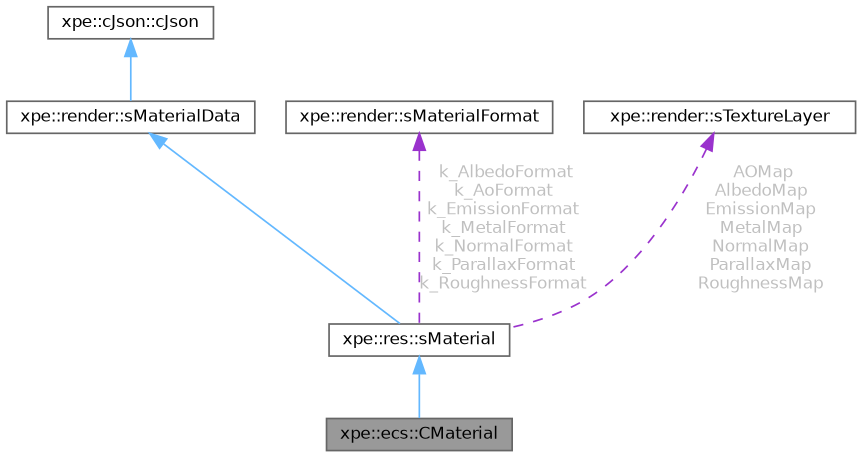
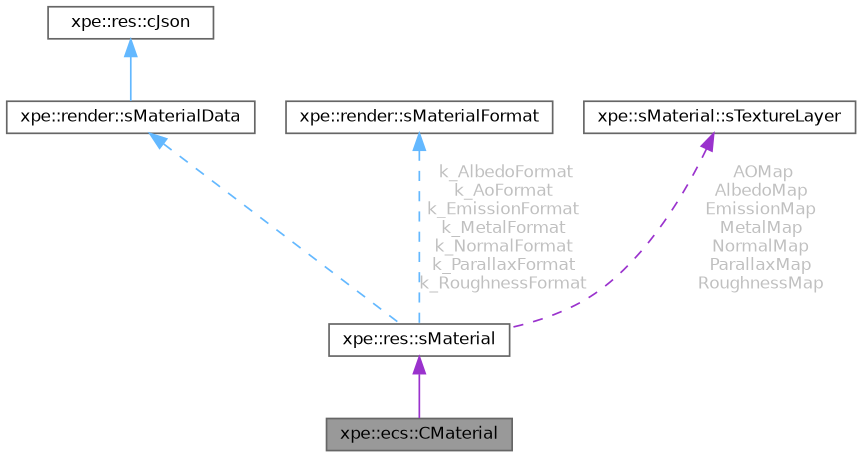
node "xpe::cJson::cJson": label "xpe::cJson::cJson" -> "xpe::res::cJson"
node "xpe::render::sTextureLayer": label "xpe::render::sTextureLayer" -> "xpe::sMaterial::sTextureLayer"
edge "xpe::res::sMaterial" -> "xpe::render::sMaterialData": style solid -> dashed
edge "xpe::res::sMaterial" -> "xpe::render::sMaterialFormat": color darkorchid3 -> steelblue1
edge "xpe::ecs::CMaterial" -> "xpe::res::sMaterial": color steelblue1 -> darkorchid3
